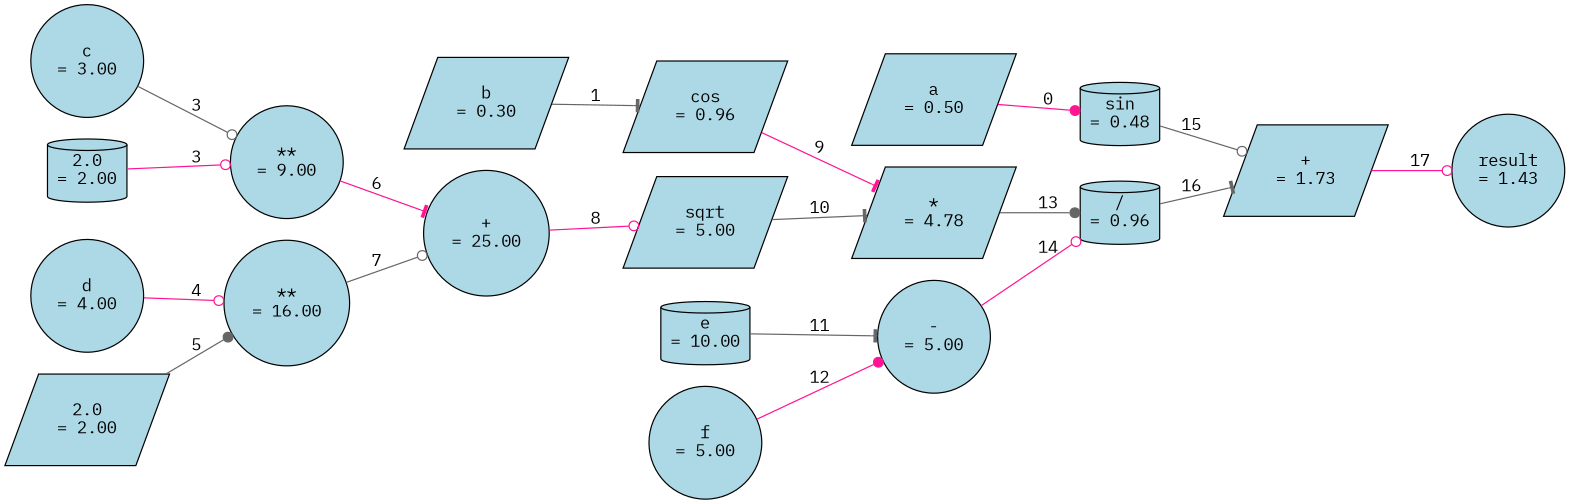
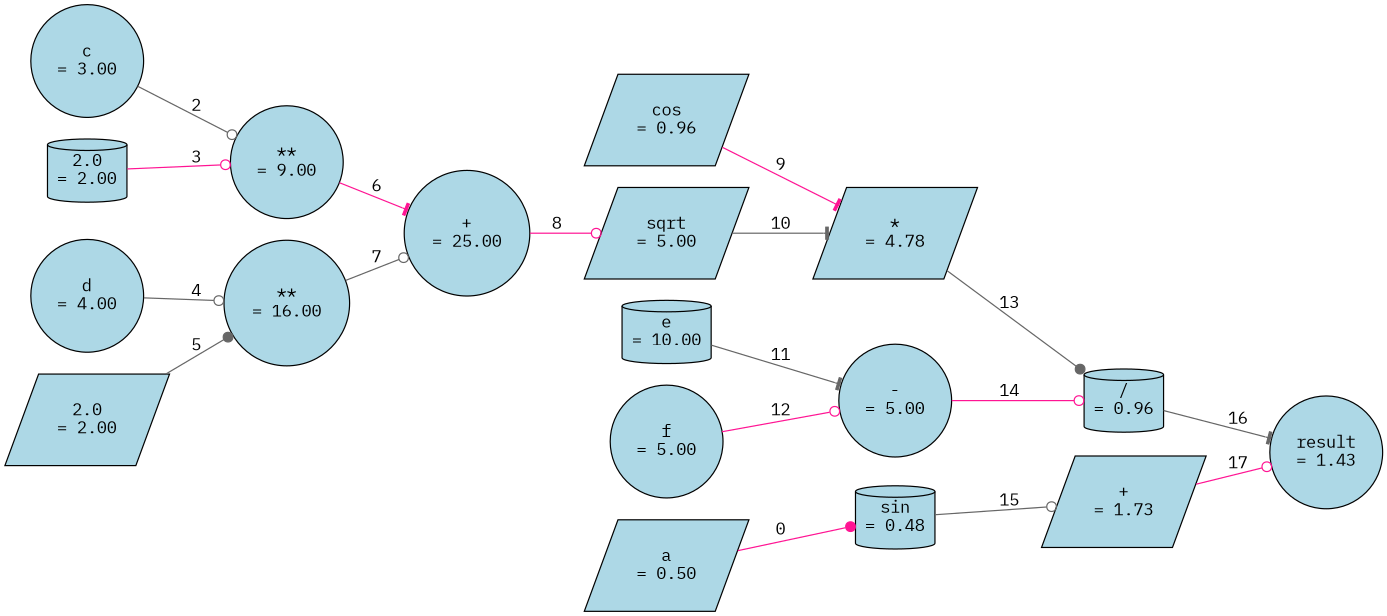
node "b = 0.30": removed
edge "c = 3.00" -> "** = 9.00": label "3" -> "2"
edge "/ = 0.96" -> "+ = 1.73": now "/ = 0.96" -> "result = 1.43"
edge "d = 4.00" -> "** = 16.00": color deeppink -> gray40
edge "f = 5.00" -> "- = 5.00": arrowhead dot -> odot
